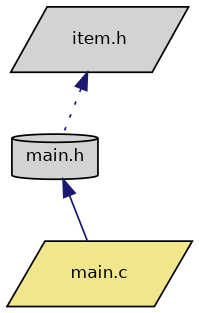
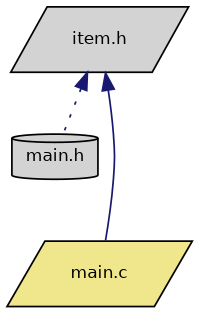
edge "main.c" -> "main.h": now "main.c" -> "item.h"
